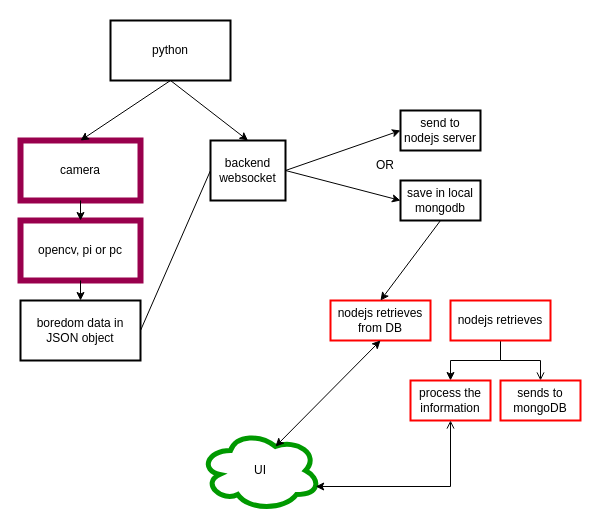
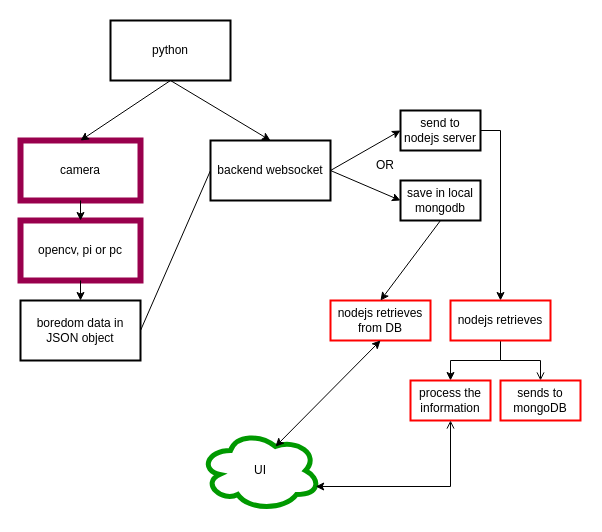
node "backend websocket": size 75x60 -> 120x60
edge "send to nodejs server" -> "nodejs retrieves": added
